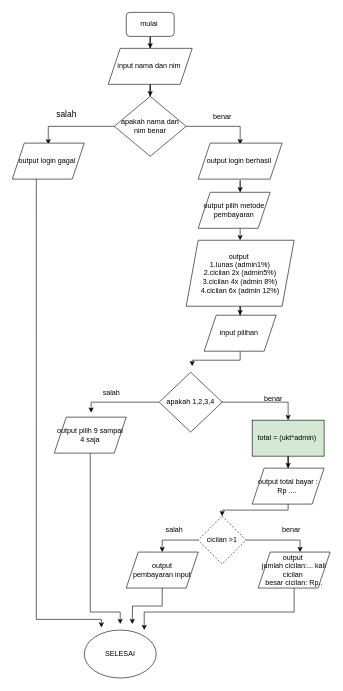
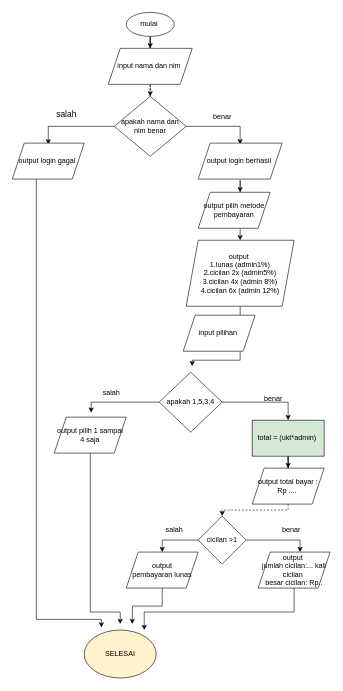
node "mulai": shape rounded rectangle -> ellipse
edge "input nama dan nim" -> "apakah nama dan nim benar": style solid -> dashed
node "input pilihan": moved (240, 333) -> (219, 333)
node "apakah 1,2,3,4": label "apakah 1,2,3,4" -> "apakah 1,5,3,4"
node "output pilih 9 sampai 4 saja": label "output pilih 9 sampai 4 saja" -> "output pilih 1 sampai 4 saja"
edge "output total bayar : Rp ...." -> "cicilan >1": style solid -> dashed
node "cicilan >1": style dashed -> solid
node "output pembayaran input": label "output pembayaran input" -> "output pembayaran lunas"
node "SELESAI": fillcolor #ffffff -> #fff2cc
